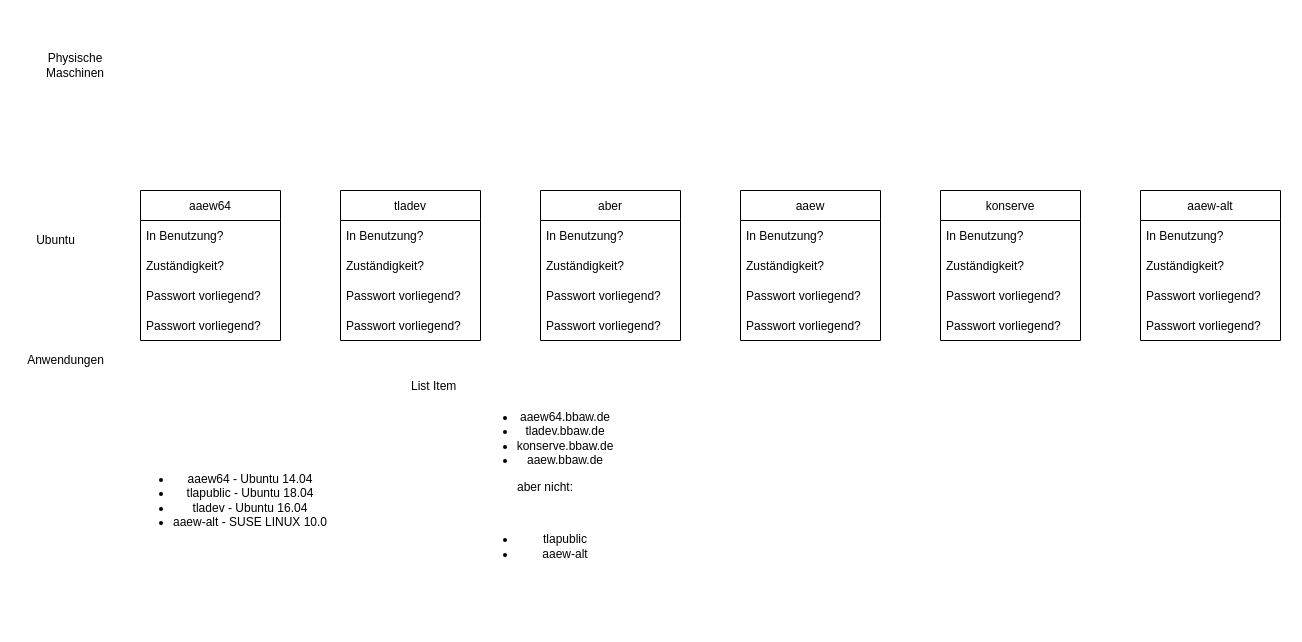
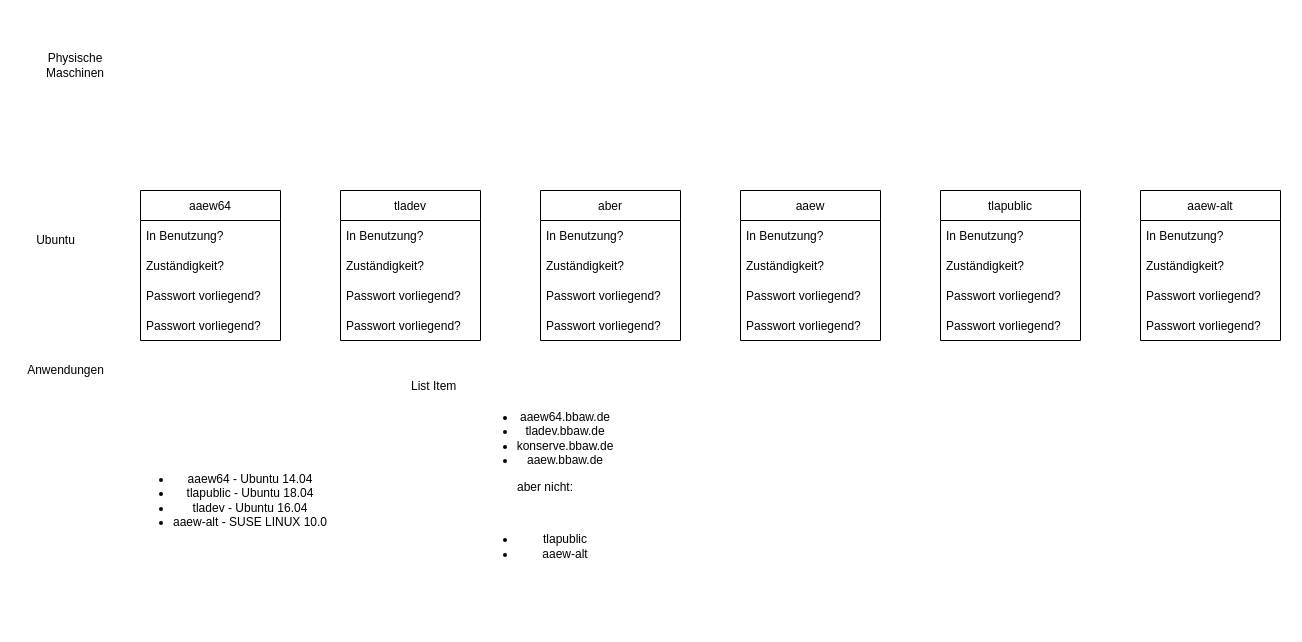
node "konserve": label "konserve" -> "tlapublic"
node "Anwendungen": moved (66, 361) -> (66, 371)
